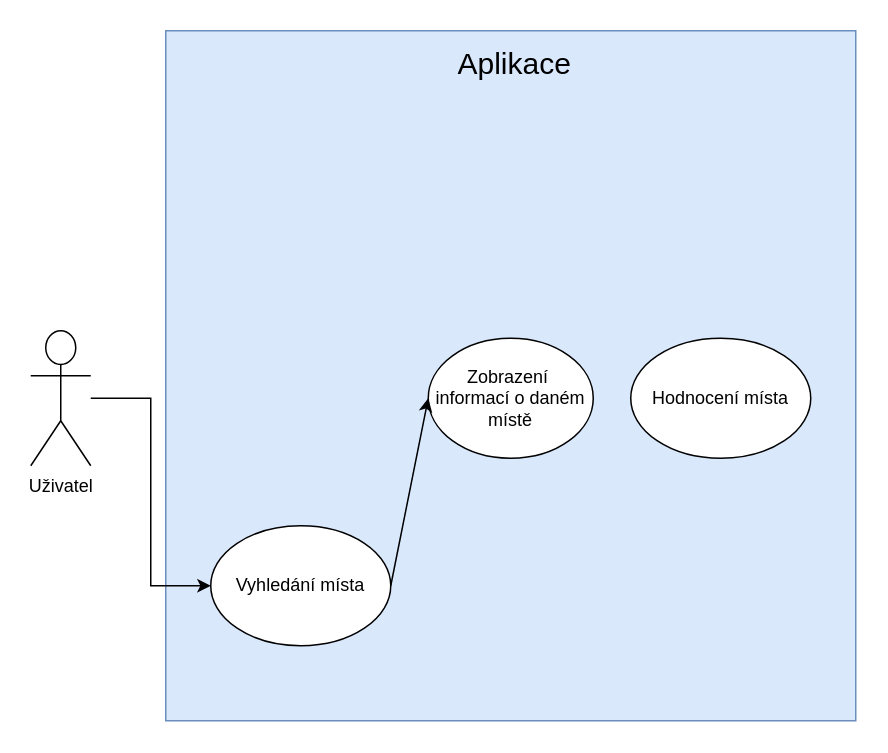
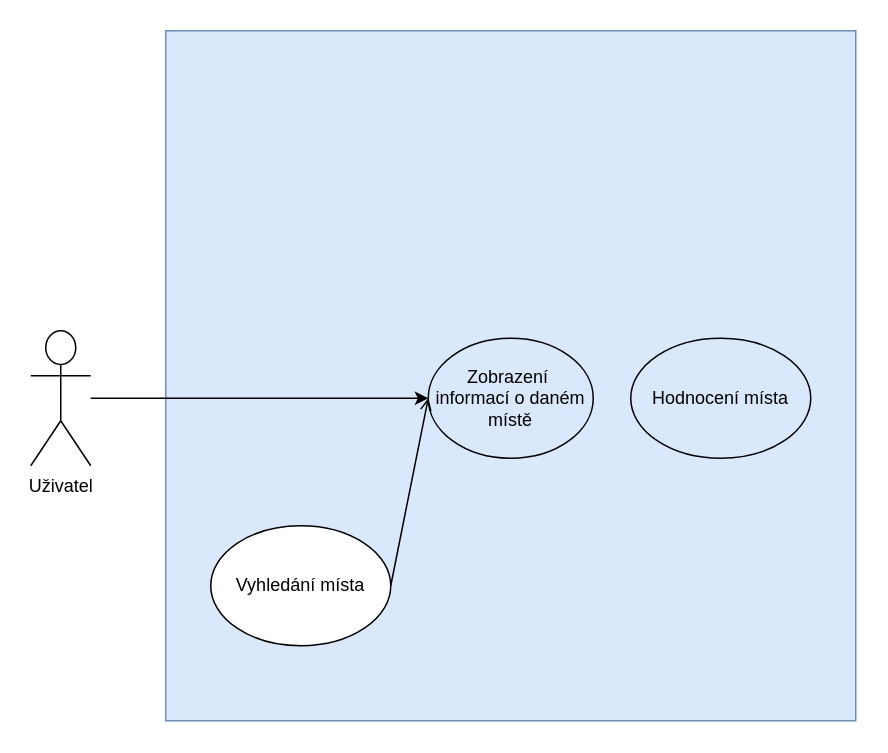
node "Aplikace": removed
node "Zobrazení informací o daném místě": fillcolor #ffffff -> #dae8fc
node "Hodnocení místa": fillcolor #ffffff -> #dae8fc
edge "Vyhledání místa" -> "Zobrazení informací o daném místě": arrowhead classic -> open
edge "Uživatel" -> "Vyhledání místa": now "Uživatel" -> "Zobrazení informací o daném místě"
